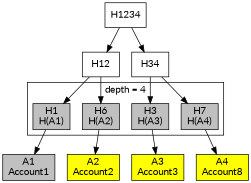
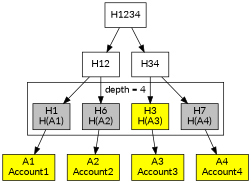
node "H3 H(A3)": fillcolor grey -> yellow
node "A1 Account1": fillcolor grey -> yellow
node "A4 Account8": label "A4 Account8" -> "A4 Account4"
